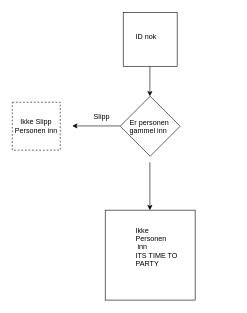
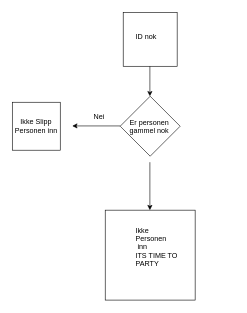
node "Slipp": label "Slipp" -> "Nei"
node "Er personen gammel inn": label "Er personen gammel inn" -> "Er personen gammel nok"
node "Ikke Slipp Personen inn": style dashed -> solid
